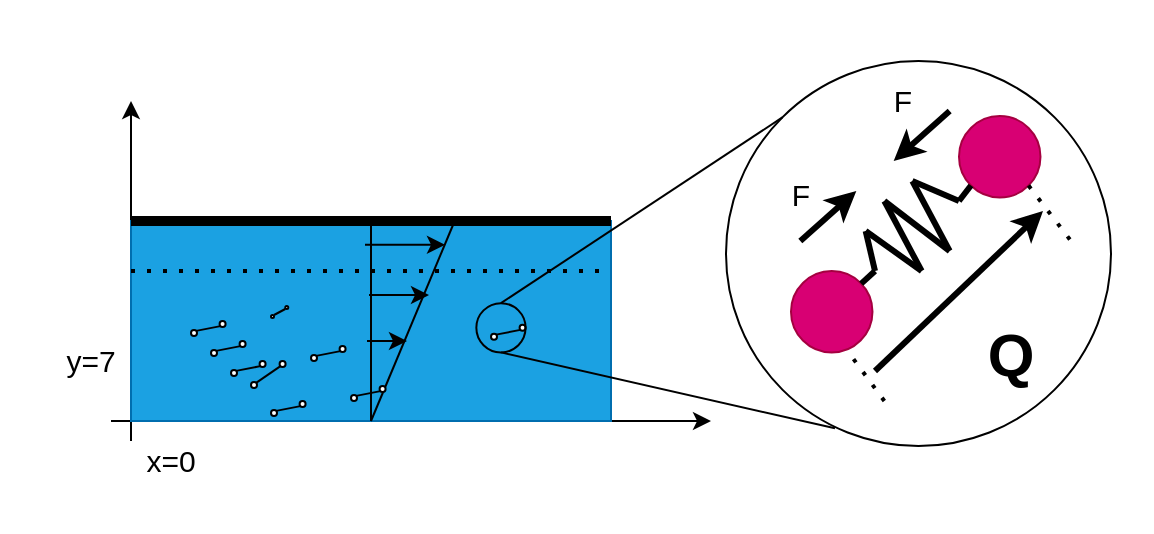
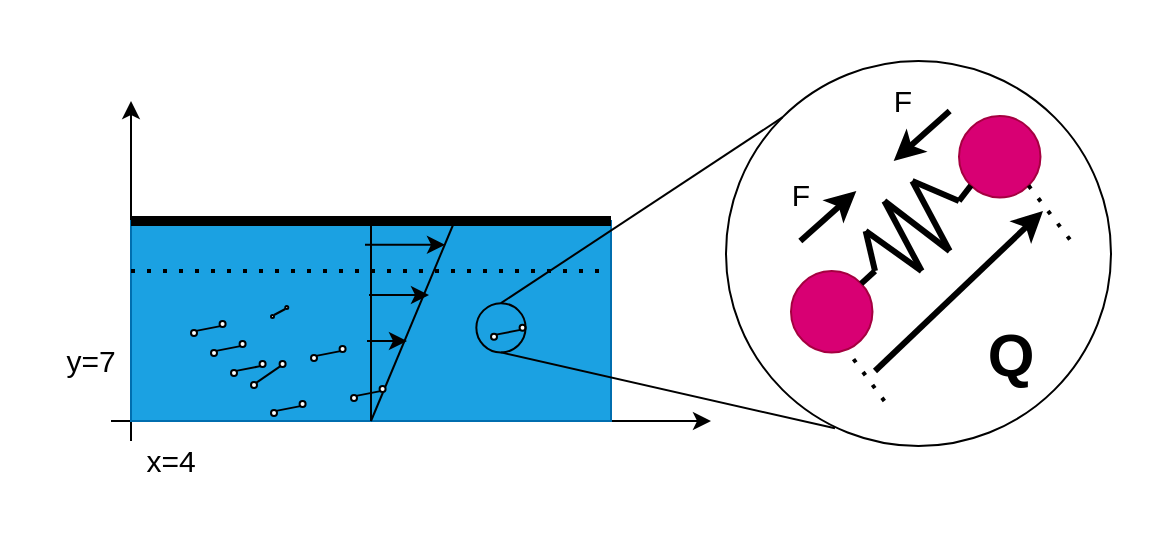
node "x=0": label "x=0" -> "x=4"
